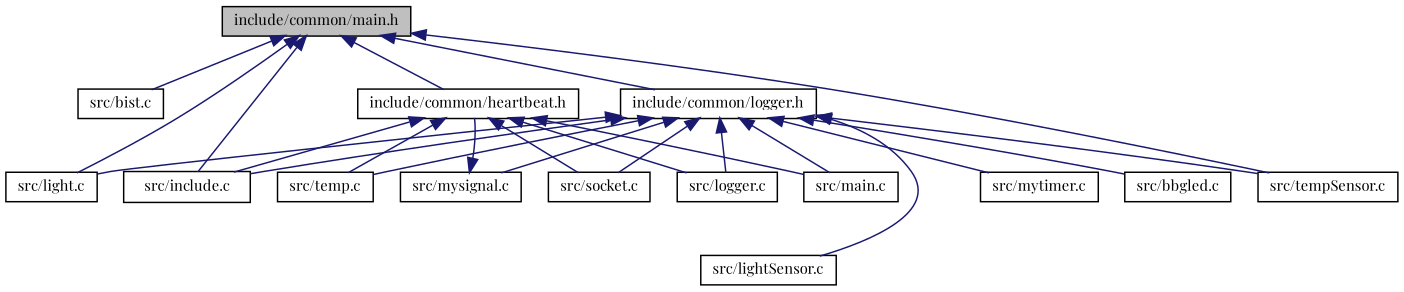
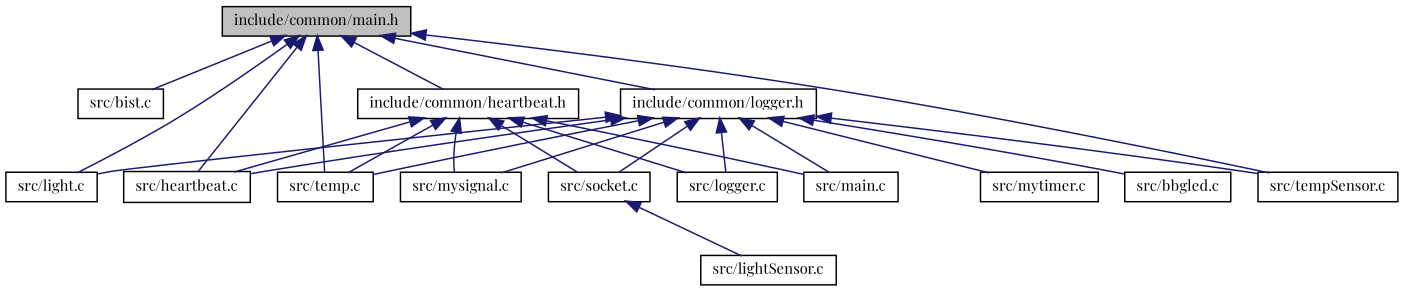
edge "src/temp.c" -> "include/common/main.h": added
edge "include/common/heartbeat.h" -> "src/mysignal.c": reversed
node "src/include.c": label "src/include.c" -> "src/heartbeat.c"
edge "src/lightSensor.c" -> "include/common/logger.h": now "src/lightSensor.c" -> "src/socket.c"
